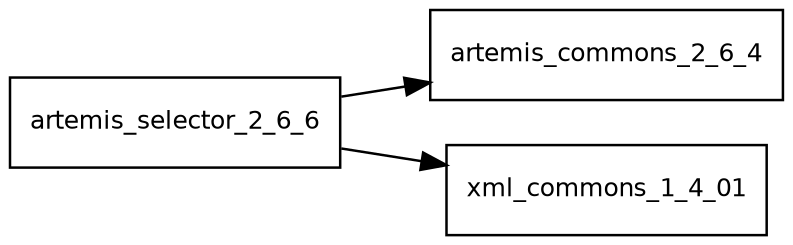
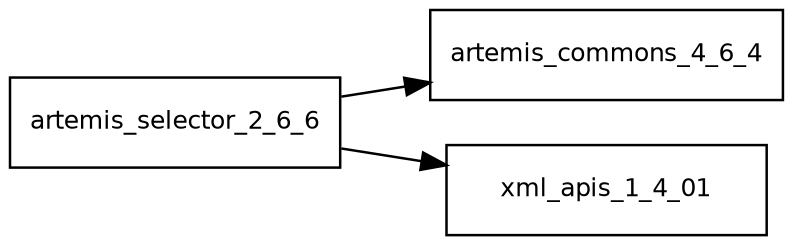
node "artemis_commons_2_6_4": label "artemis_commons_2_6_4" -> "artemis_commons_4_6_4"
node "xml_commons_1_4_01": label "xml_commons_1_4_01" -> "xml_apis_1_4_01"
